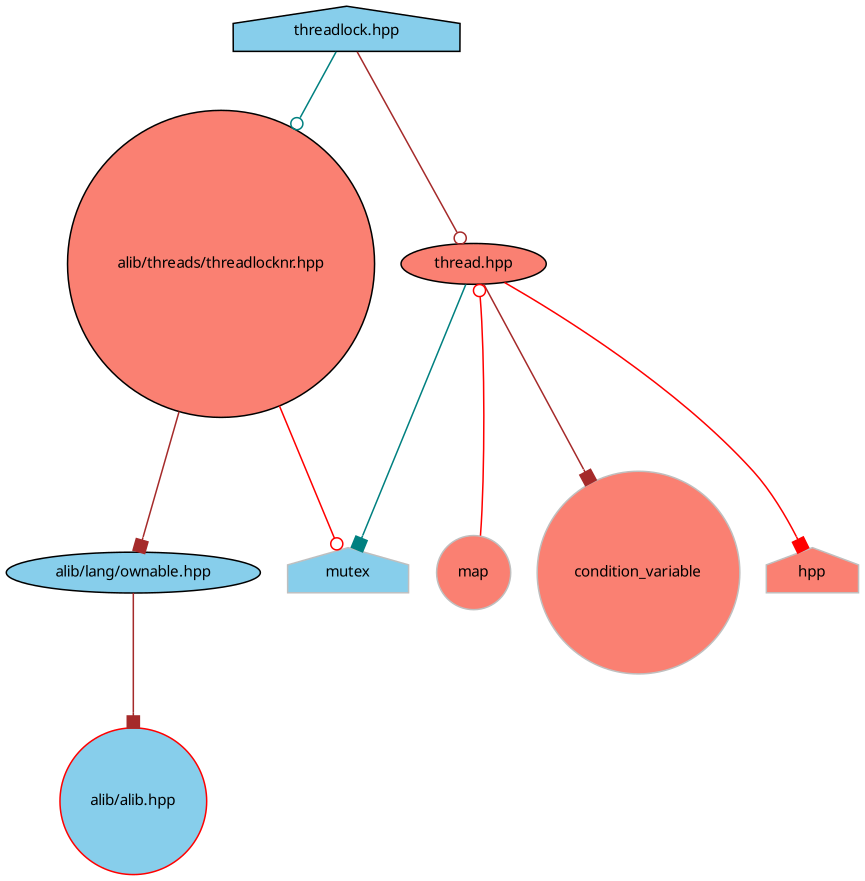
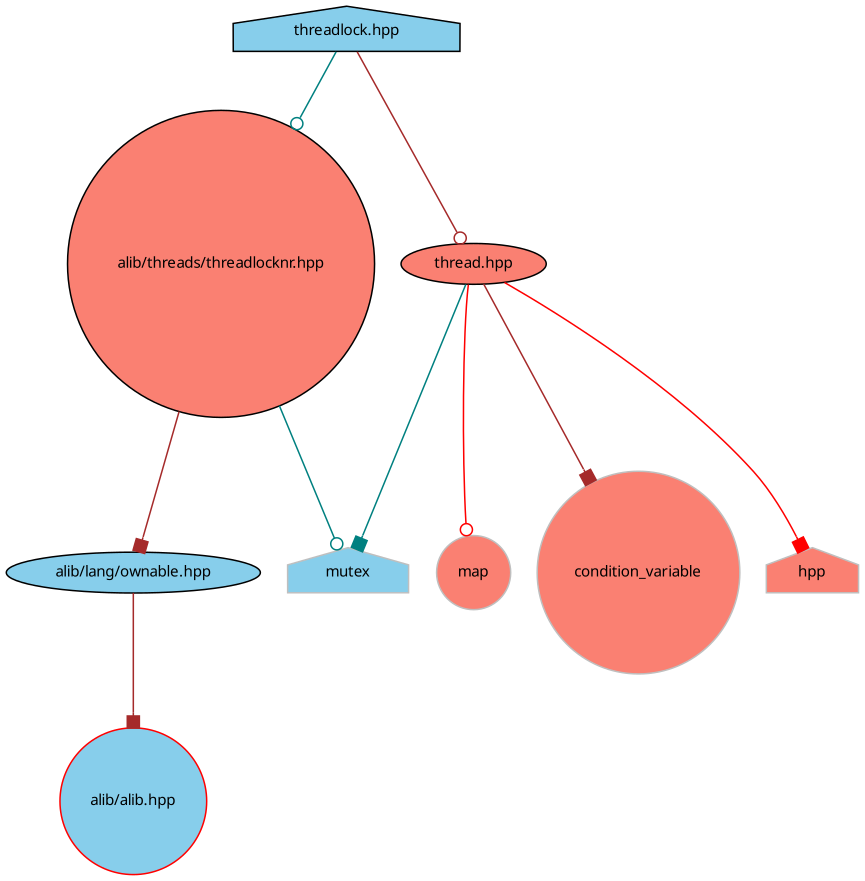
edge "map" -> "thread.hpp": reversed
edge "alib/threads/threadlocknr.hpp" -> "mutex": color red -> teal
